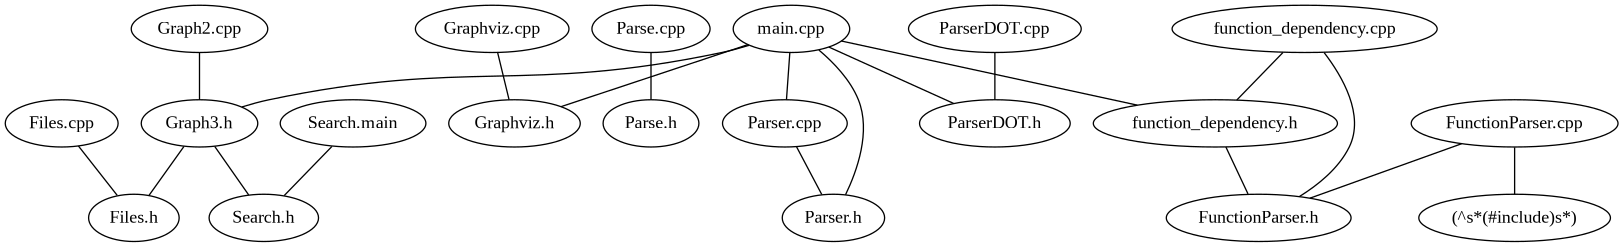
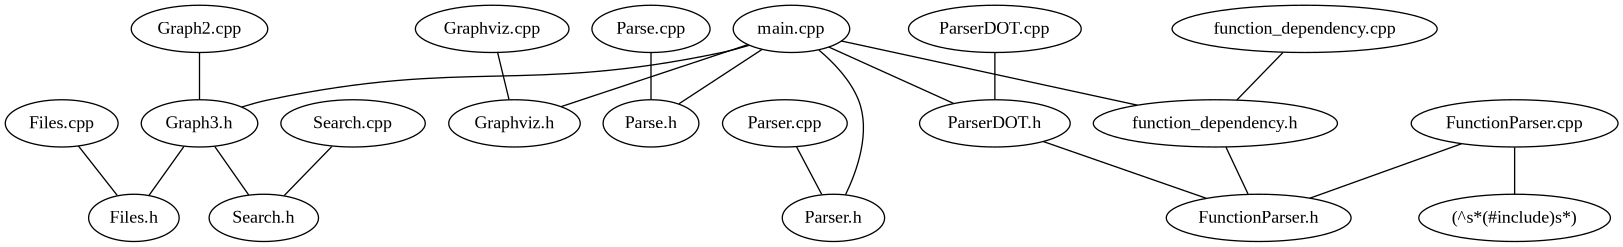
edge "main.cpp" -- "Parser.cpp": now "main.cpp" -- "Parse.h"
node "Search.main": label "Search.main" -> "Search.cpp"
edge "function_dependency.cpp" -- "FunctionParser.h": now "ParserDOT.h" -- "FunctionParser.h"
